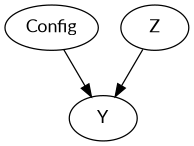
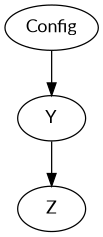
edge "Z" -> "Y": reversed
